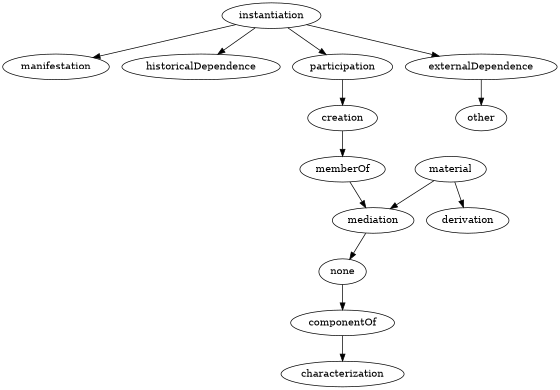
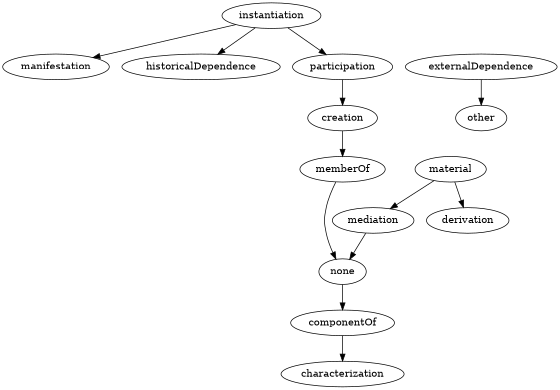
edge "instantiation" -> "externalDependence": removed
edge "memberOf" -> "mediation": now "memberOf" -> "none"
